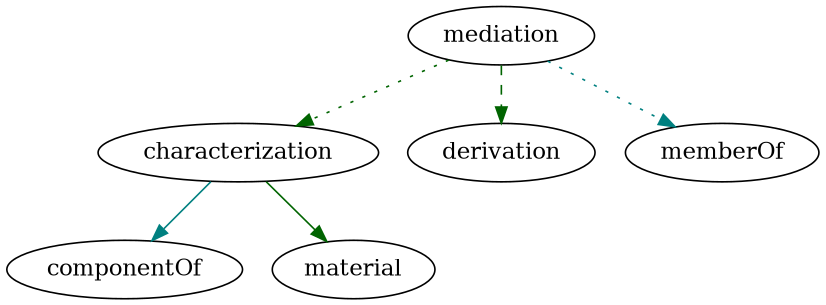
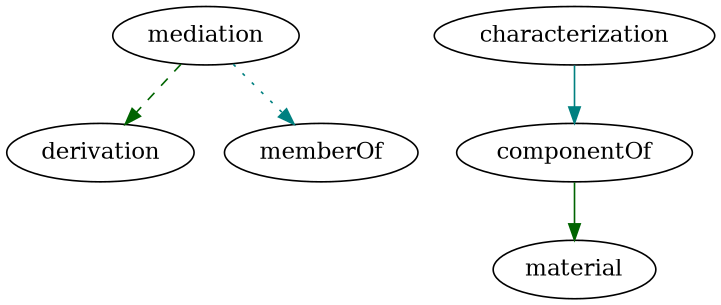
edge "mediation" -> "characterization": removed
edge "characterization" -> "material": now "componentOf" -> "material"
